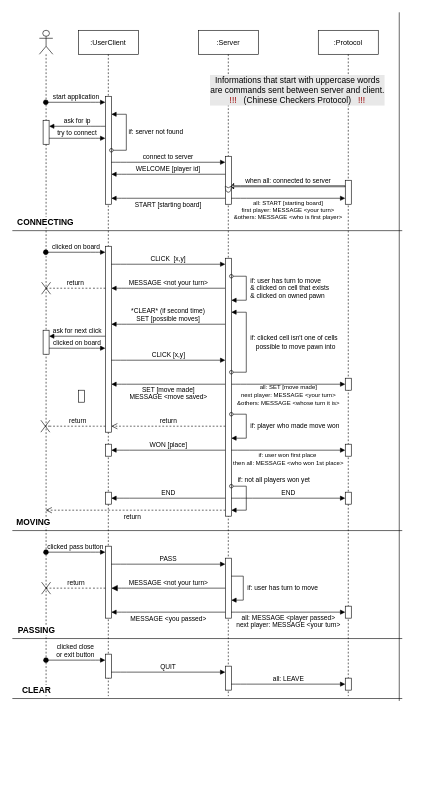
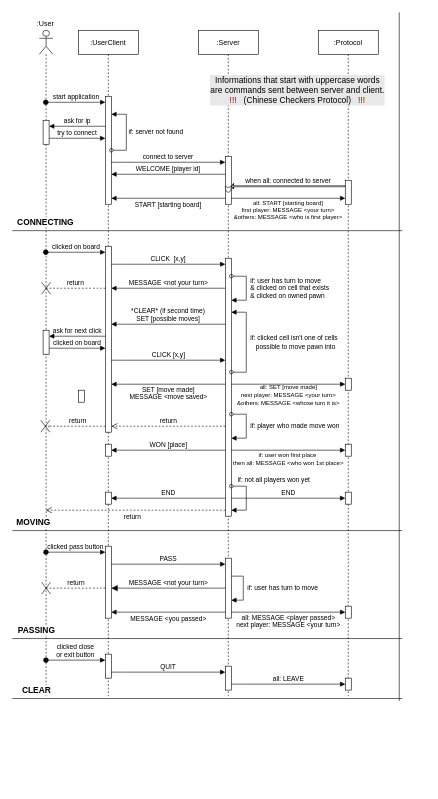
node ":User": added
